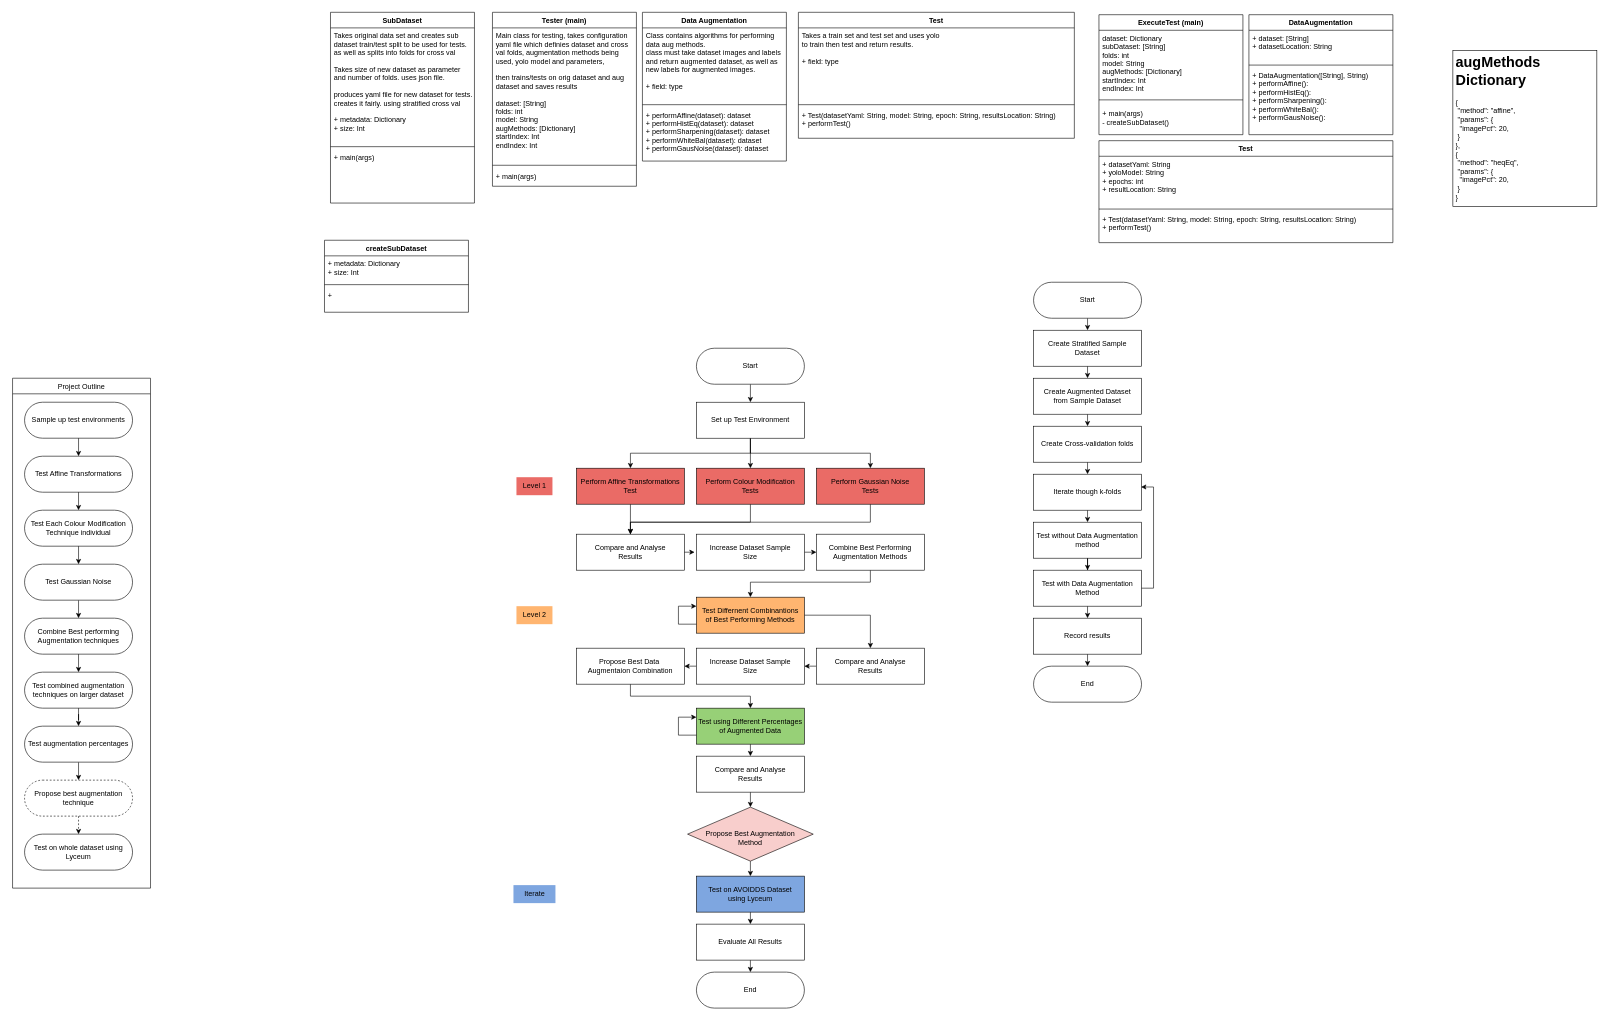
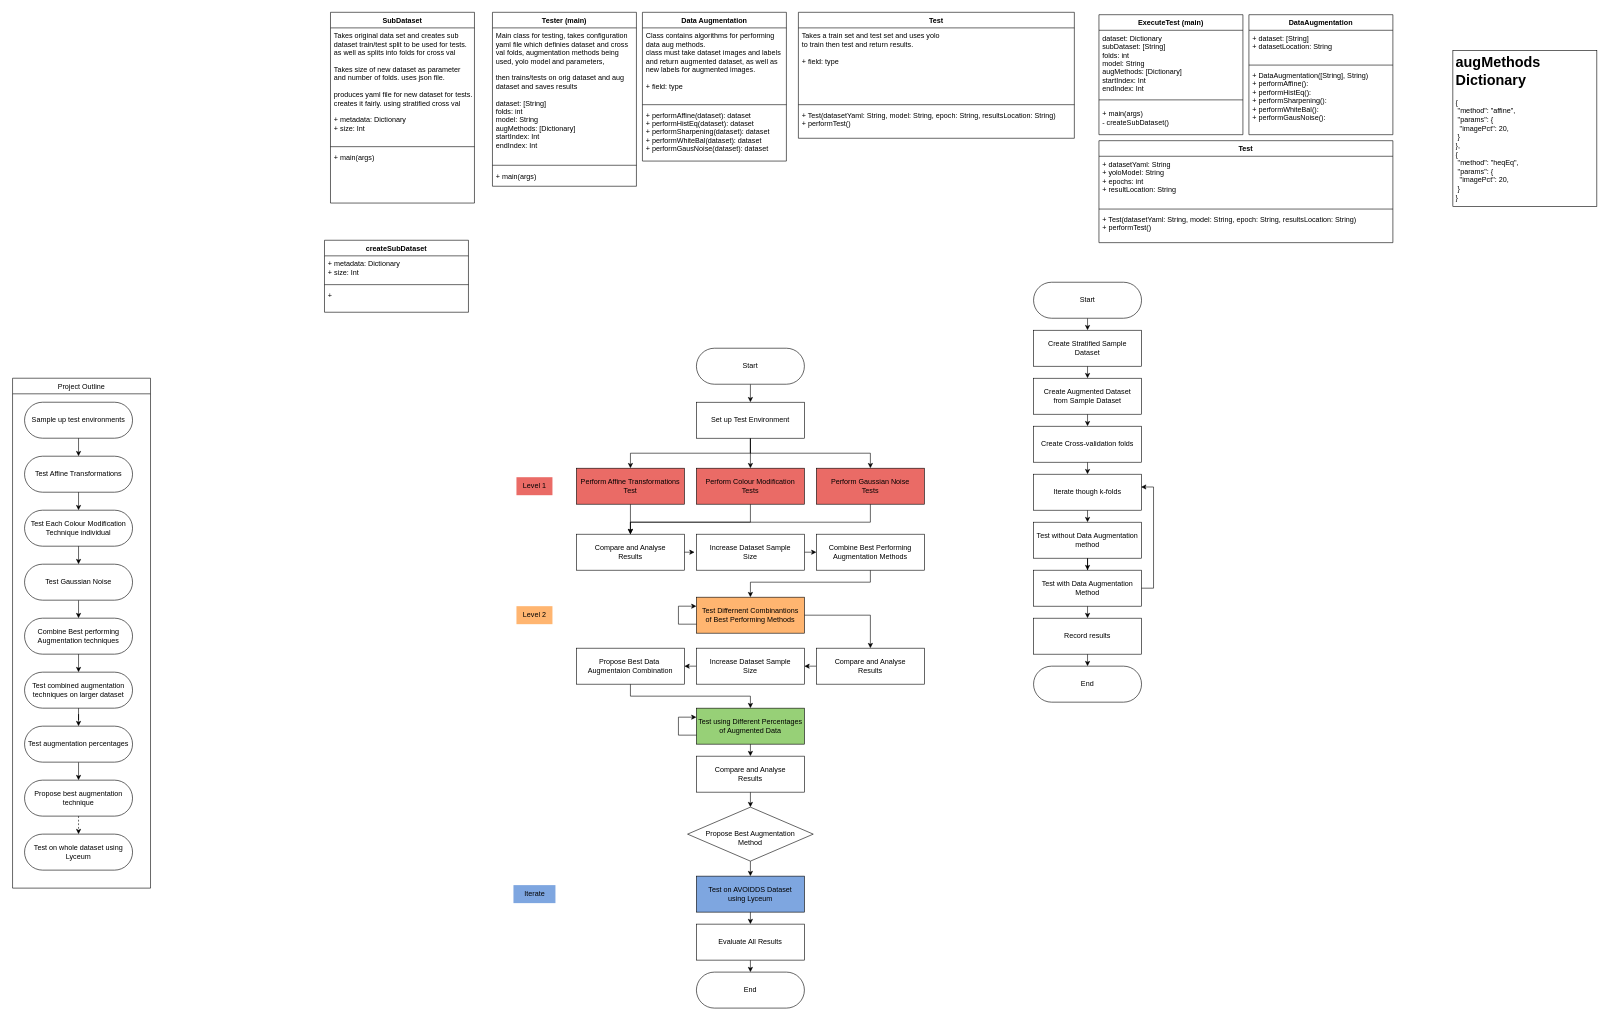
node "Propose best augmentation technique": style dashed -> solid
node "Propose Best Augmentation Method": fillcolor #f8cecc -> #ffffff
